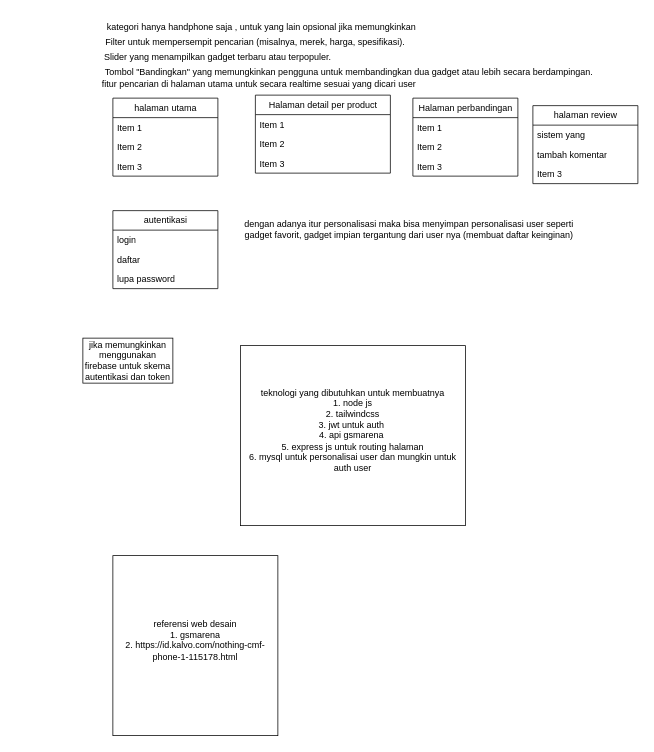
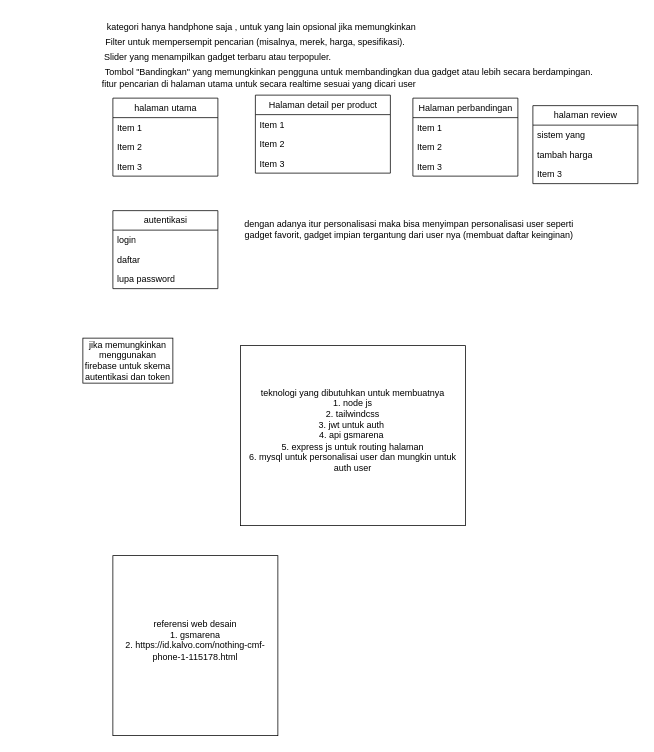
node "tambah komentar": label "tambah komentar" -> "tambah harga"
